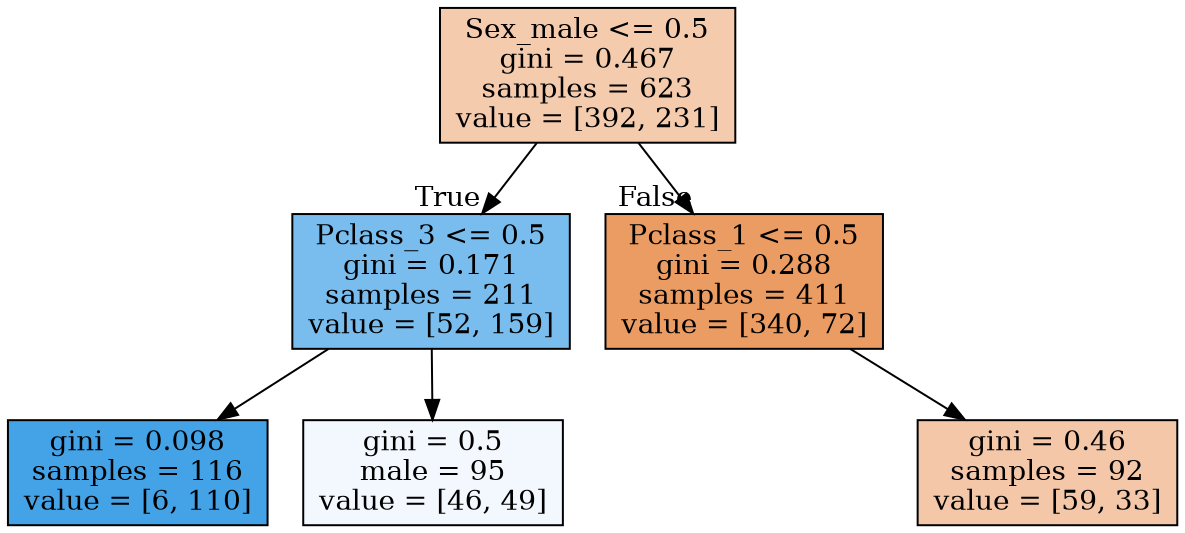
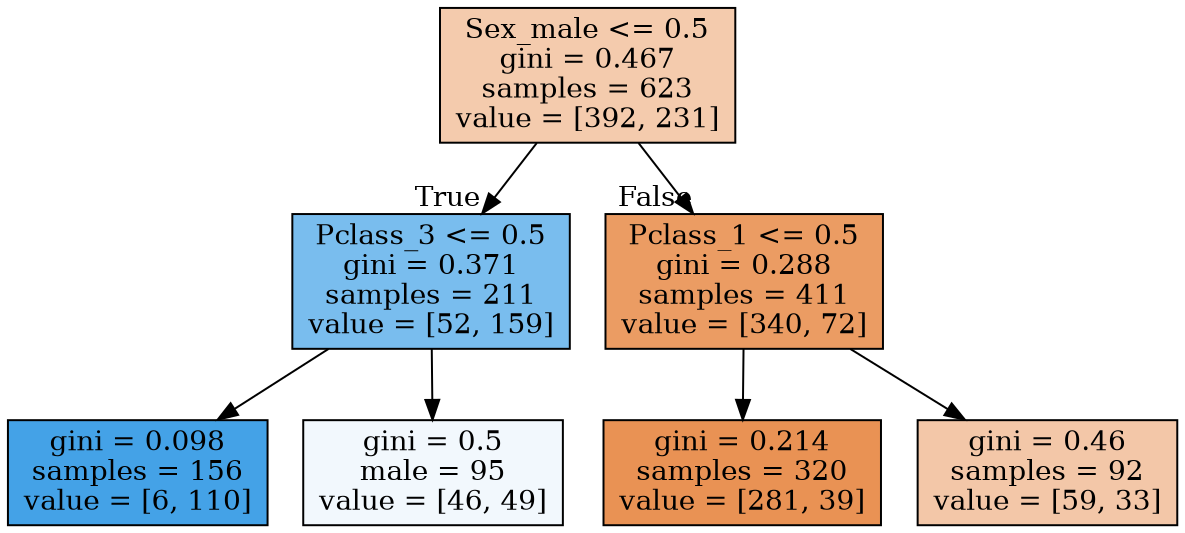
node "Pclass_3 <= 0.5 gini = 0.171 samples = 211 value = [52, 159]": label "Pclass_3 <= 0.5 gini = 0.171 samples = 211 value = [52, 159]" -> "Pclass_3 <= 0.5 gini = 0.371 samples = 211 value = [52, 159]"
node "gini = 0.098 samples = 116 value = [6, 110]": label "gini = 0.098 samples = 116 value = [6, 110]" -> "gini = 0.098 samples = 156 value = [6, 110]"
node "gini = 0.214 samples = 320 value = [281, 39]": added
